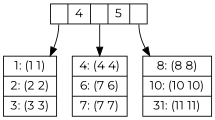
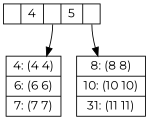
node "1: (1 1)": removed
node "4: (4 4)": text "6: (7 6)" -> "6: (6 6)"
